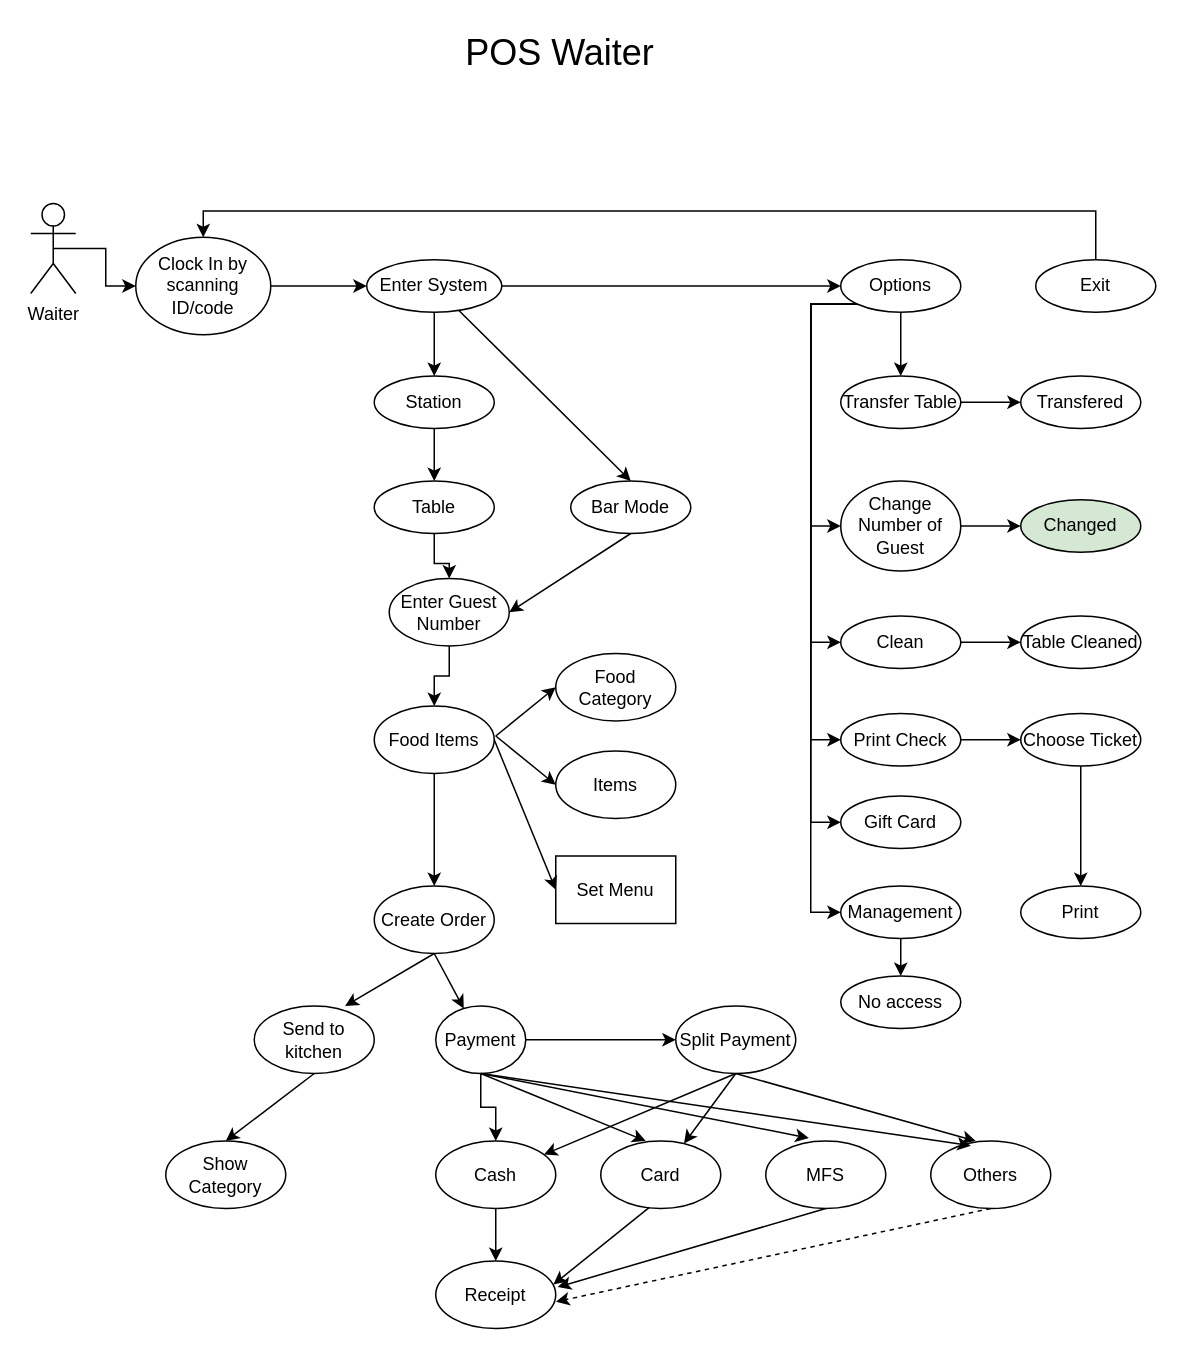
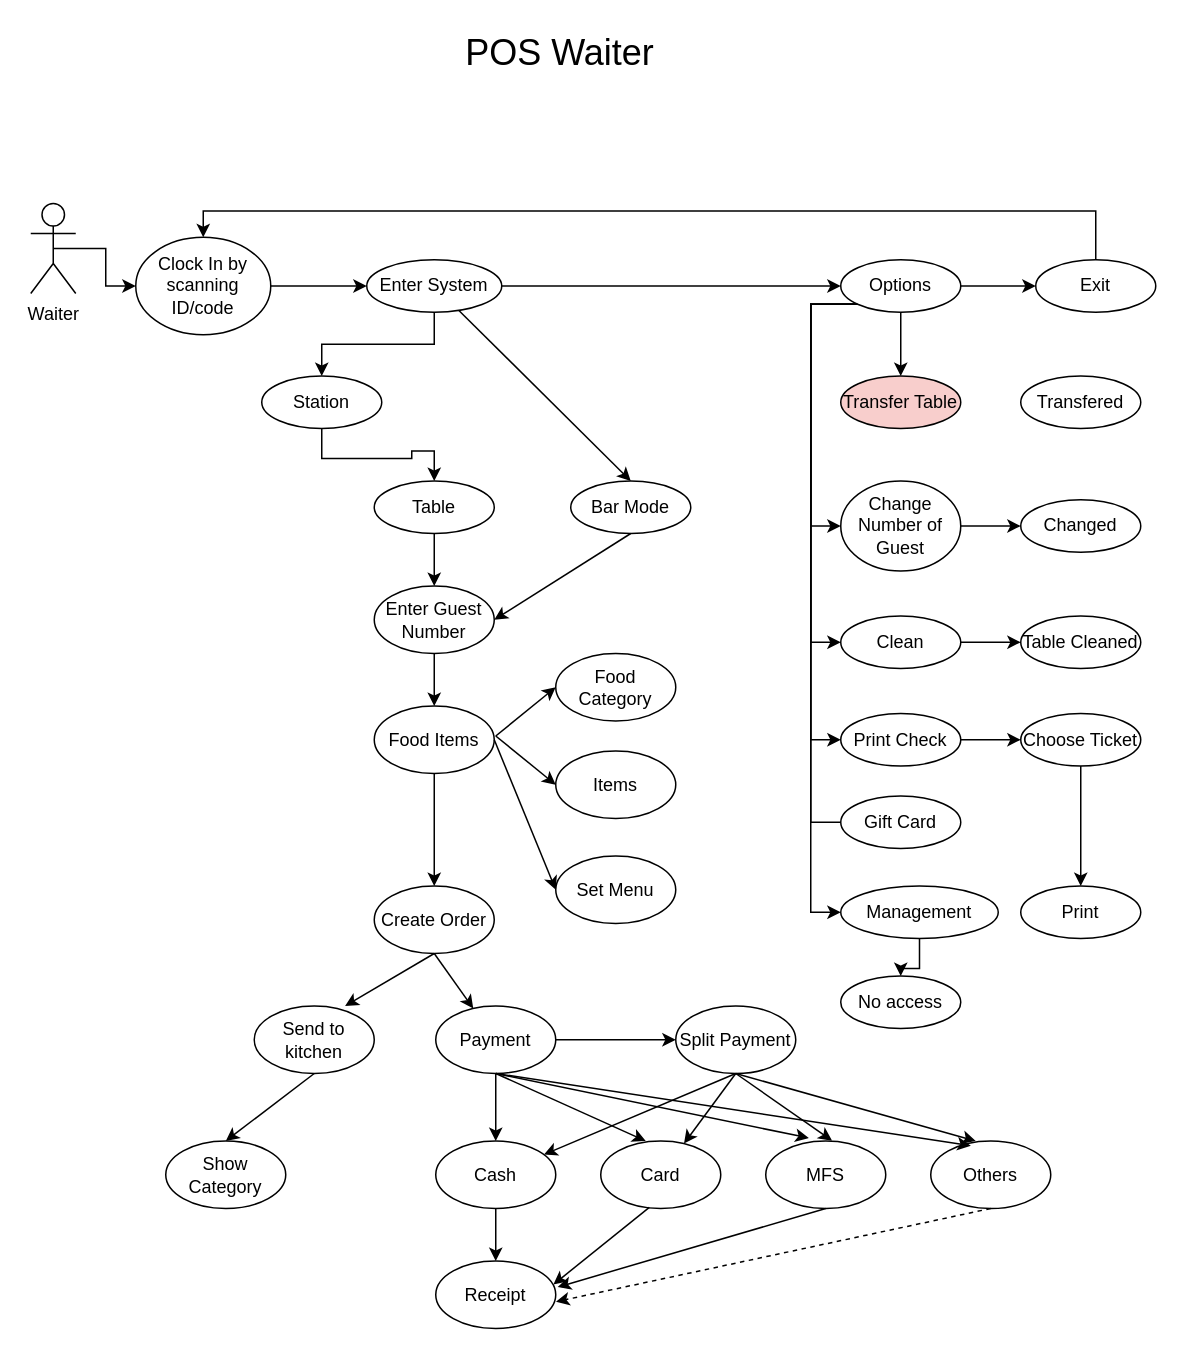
edge "Options" -> "Exit": added
node "Station": moved (434, 402) -> (322, 402)
node "Transfer Table": fillcolor #ffffff -> #f8cecc
edge "Transfer Table" -> "Transfered": removed
node "Changed": fillcolor #d5e8d4 -> #ffffff
node "Enter Guest Number": moved (449, 612) -> (434, 620)
edge "Options" -> "Gift Card": arrowhead classic -> none
node "Set Menu": shape rectangle -> ellipse
node "Management": size 120x53 -> 158x53
node "Payment": size 90x68 -> 120x68
edge "Split Payment" -> "MFS": added
